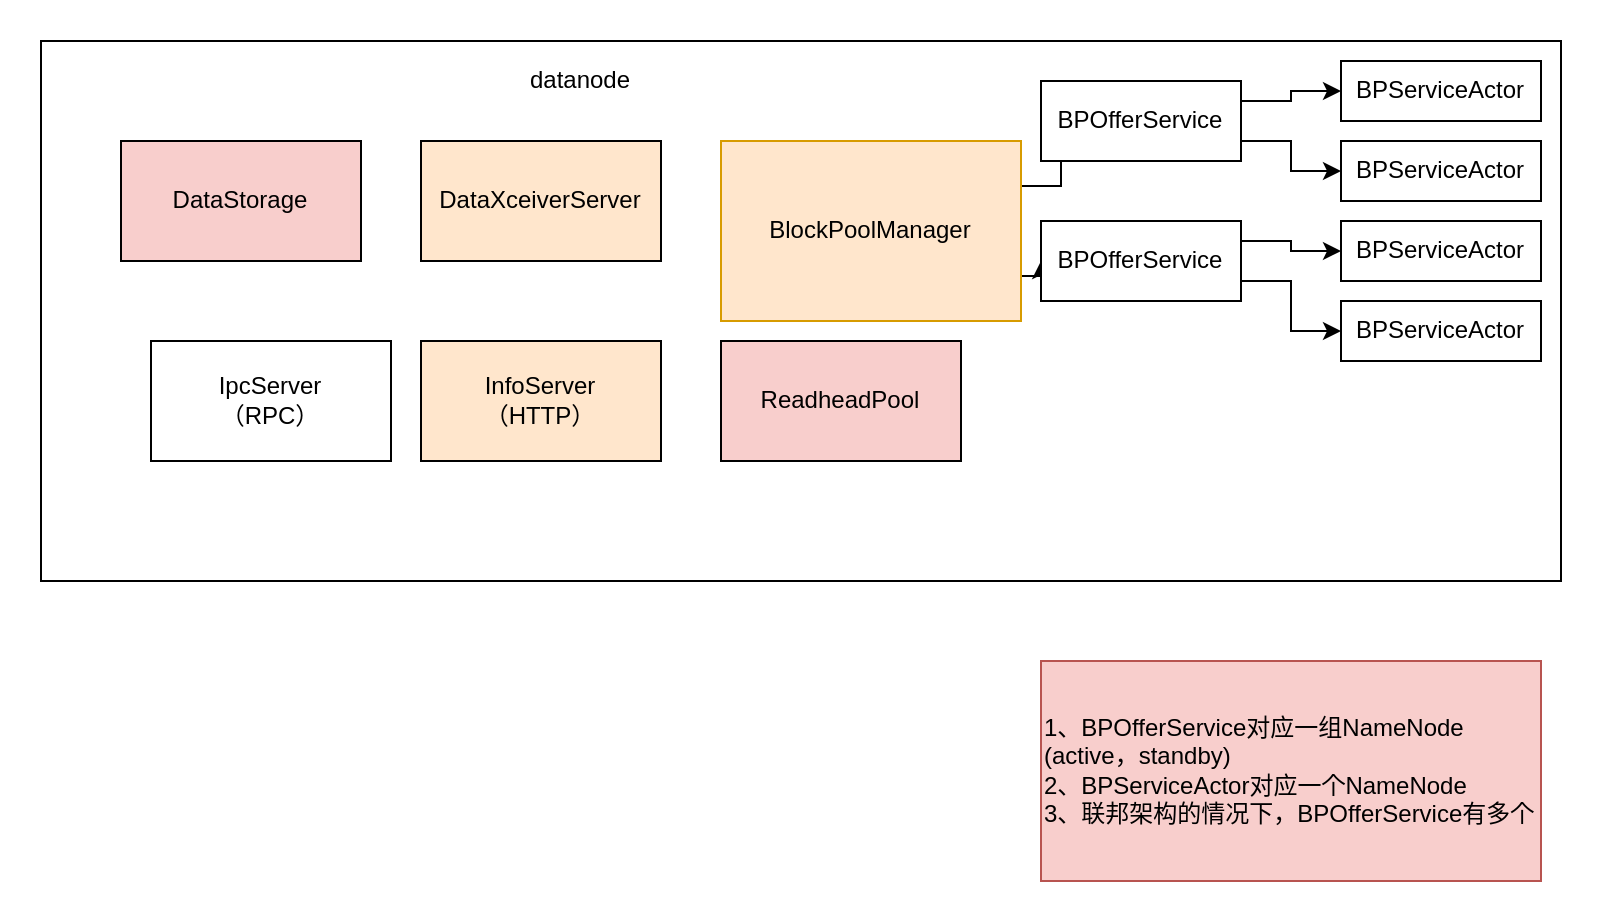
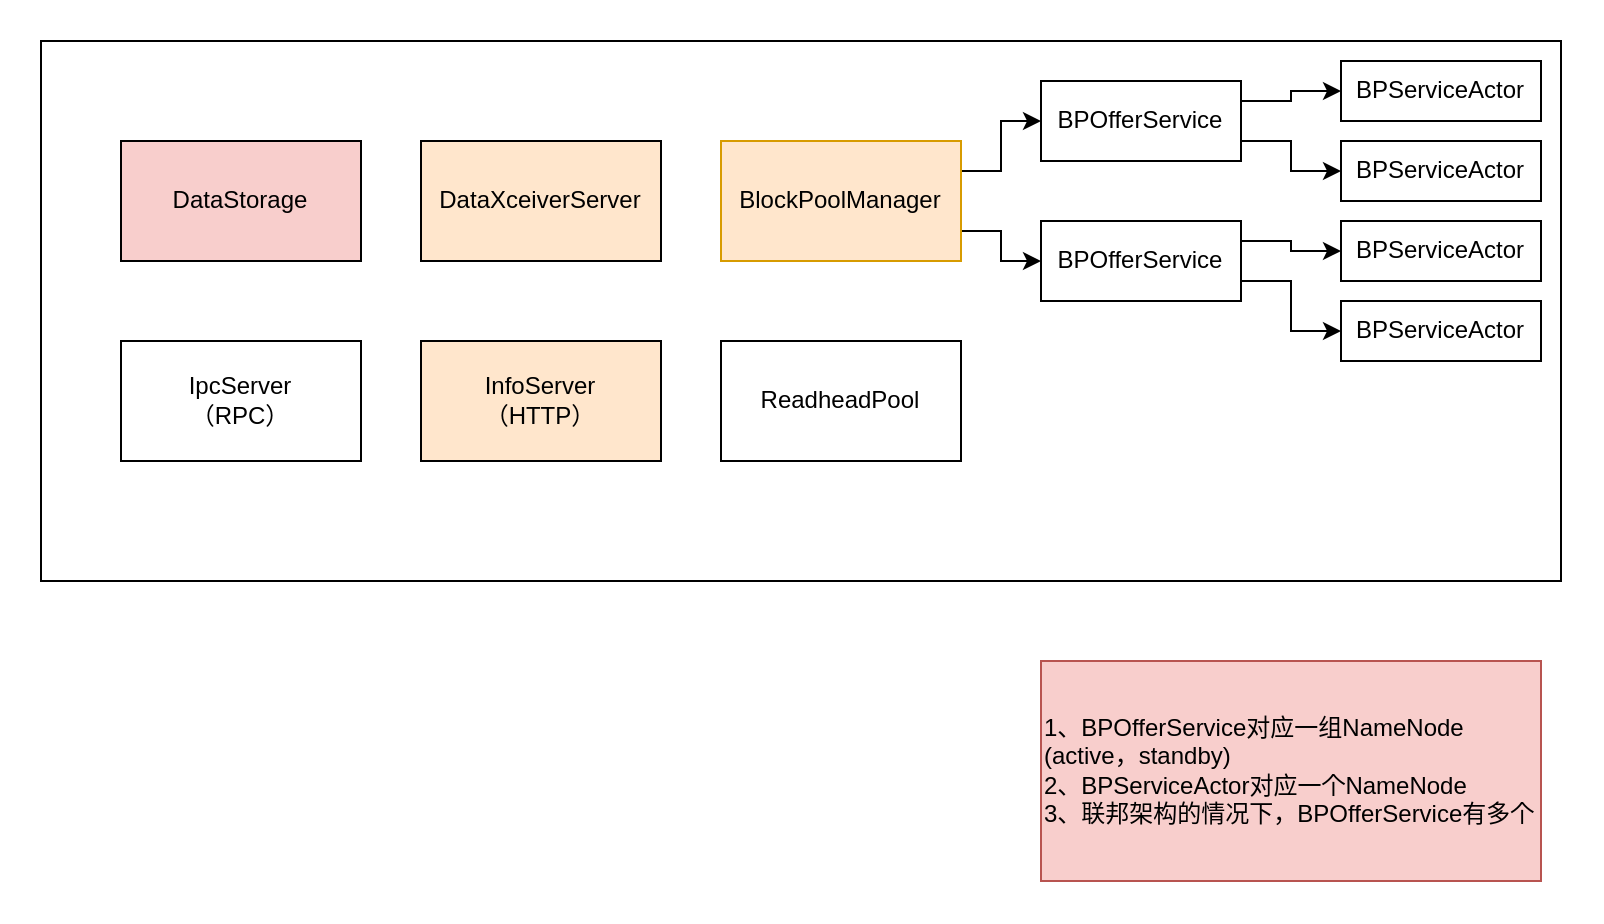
node "datanode": removed
node "BlockPoolManager": size 300x180 -> 240x120
node "IpcServer （RPC）": moved (271, 401) -> (241, 401)
node "ReadheadPool": fillcolor #f8cecc -> #ffffff
